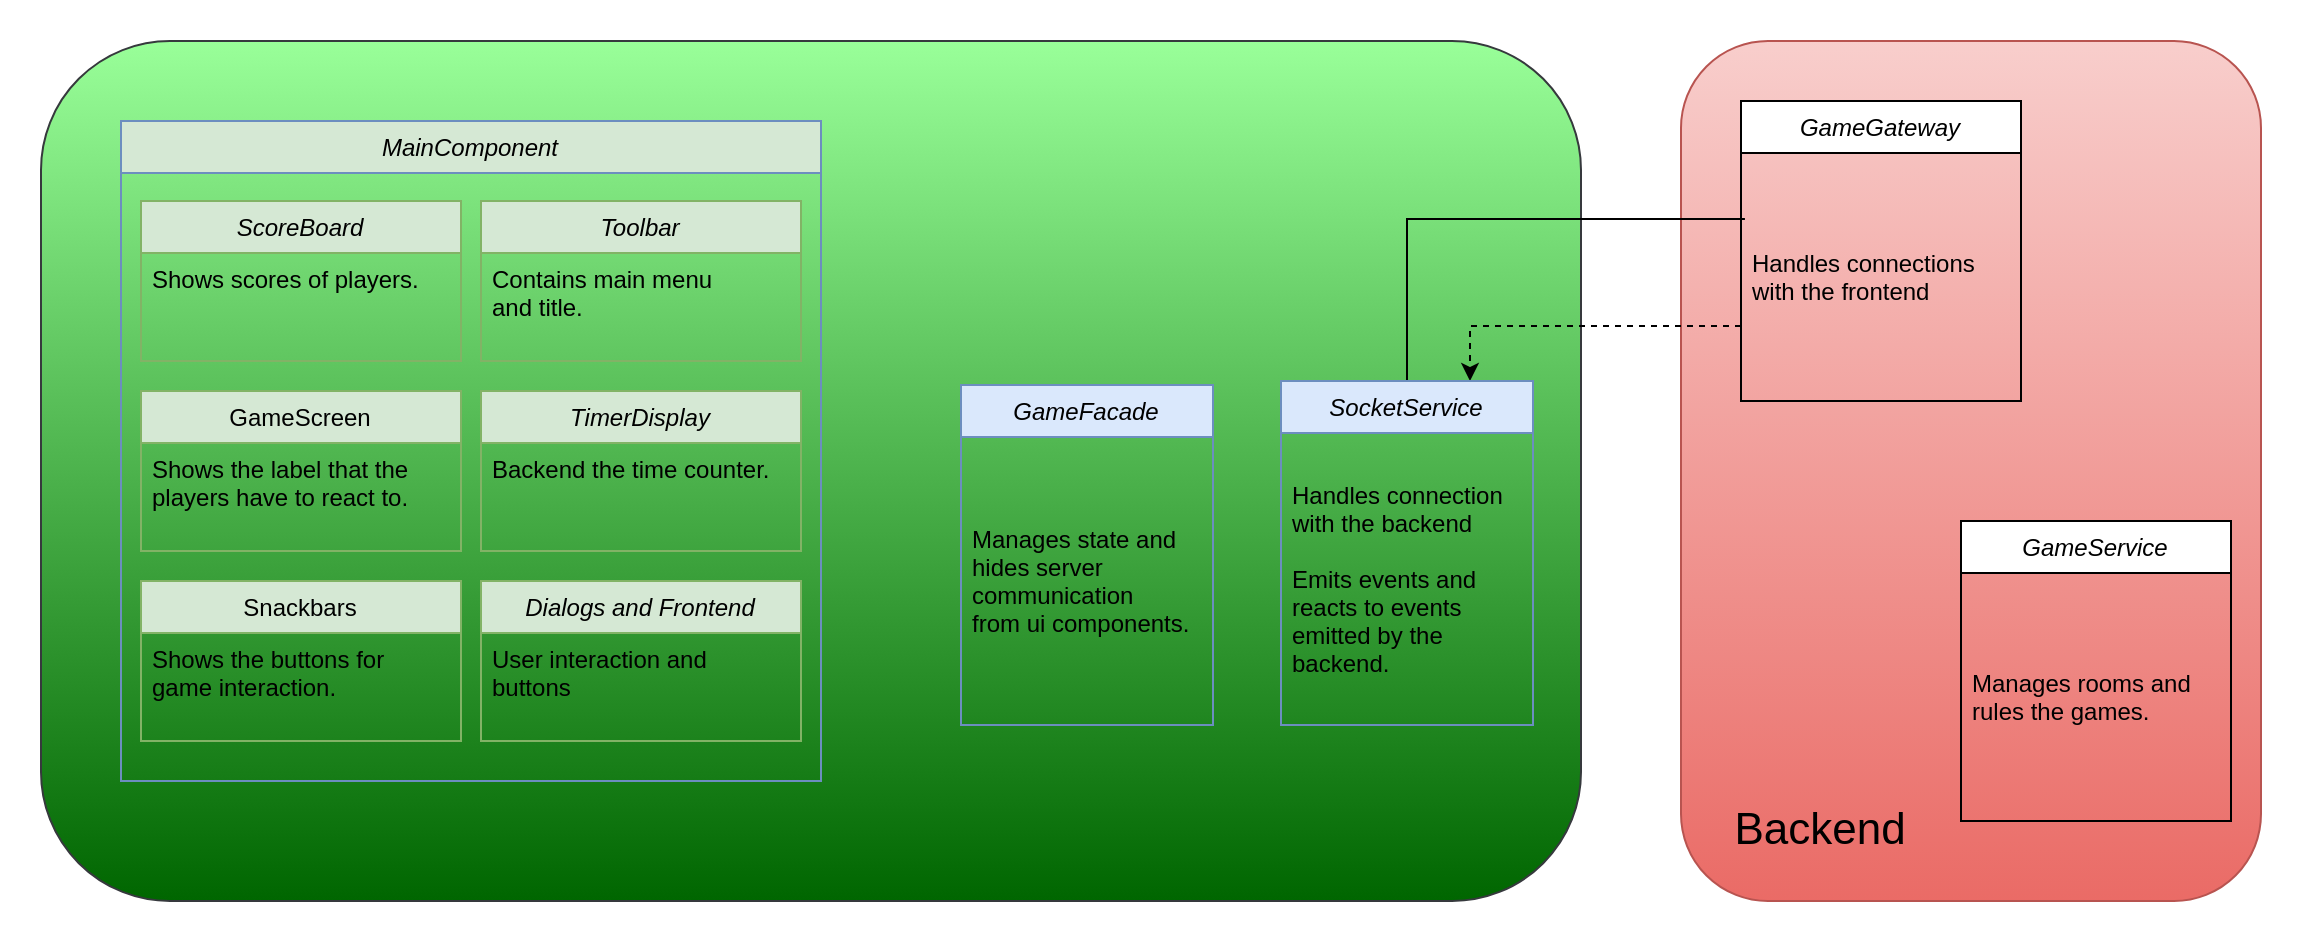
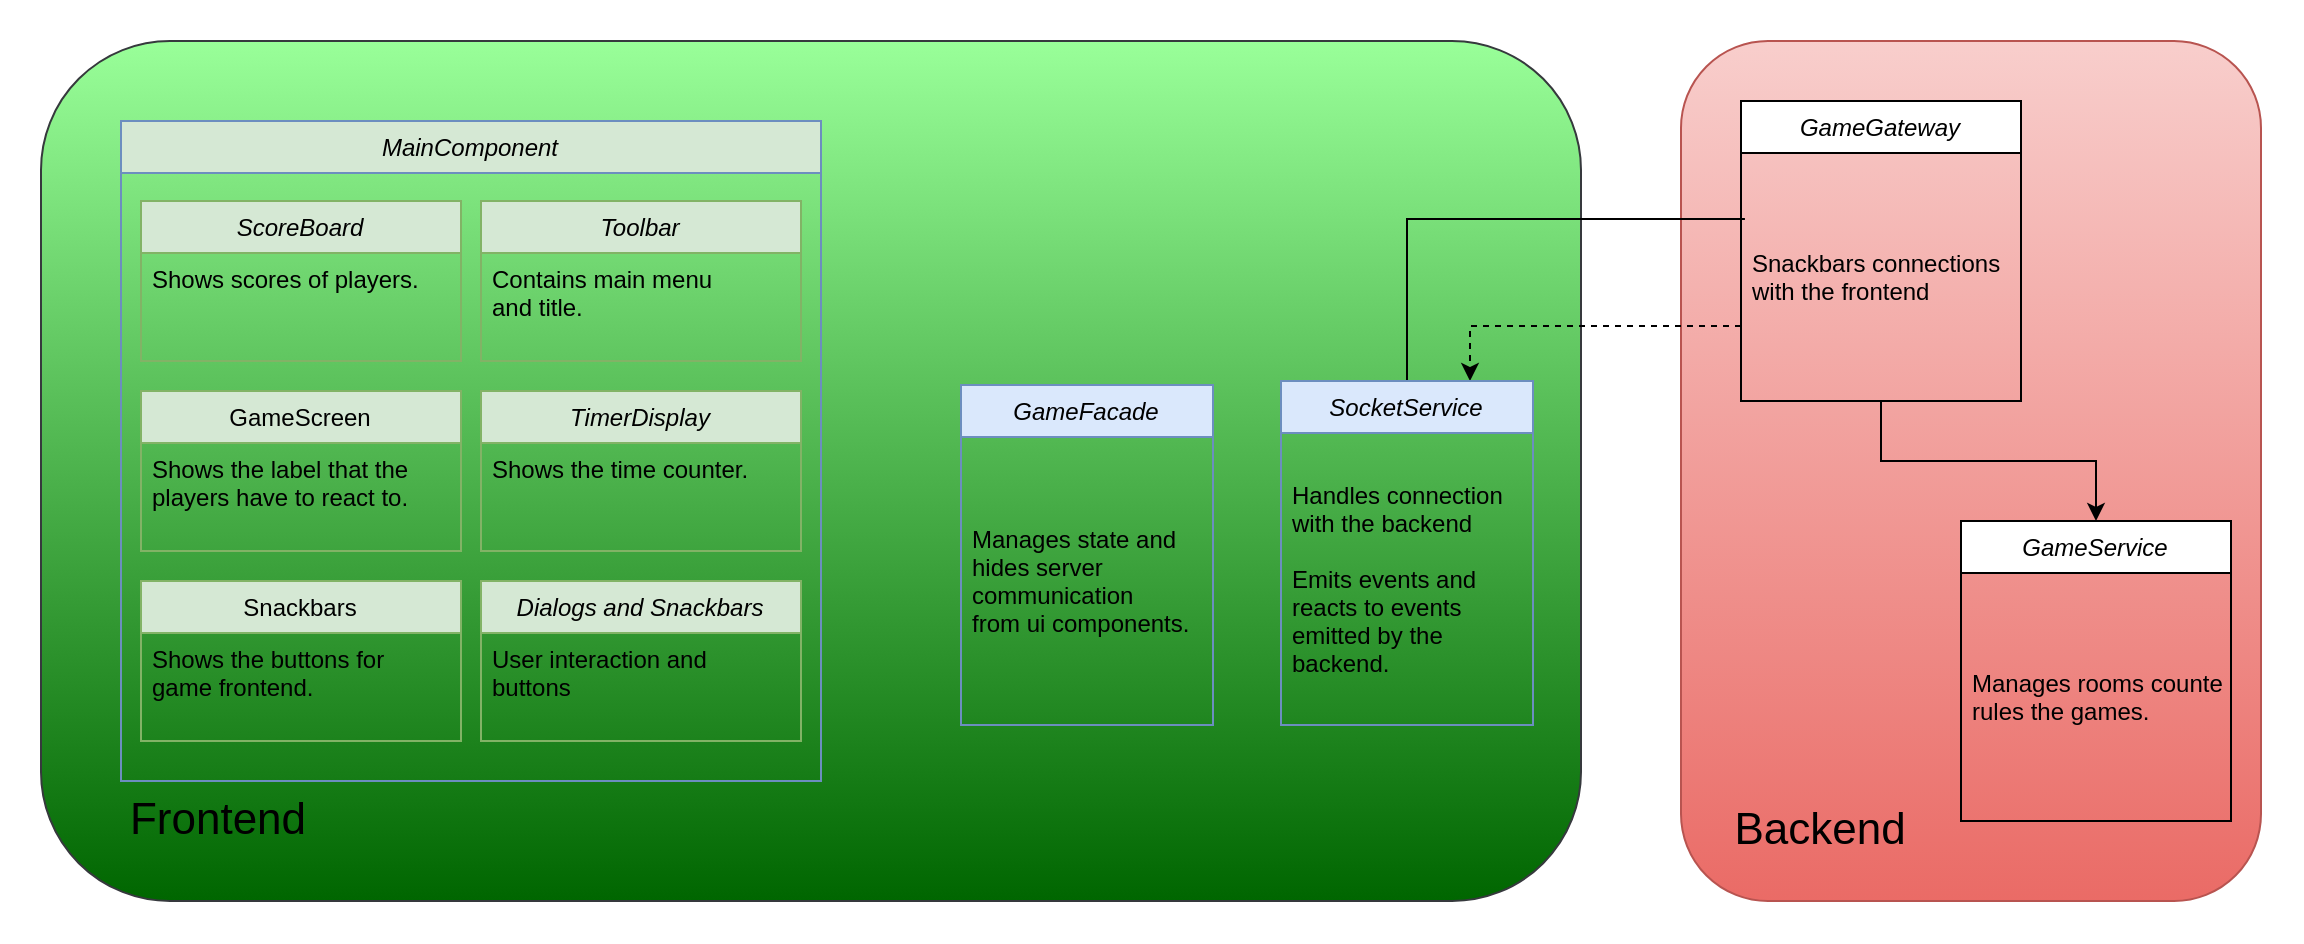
node "Handles connections with the frontend": label "Handles connections with the frontend" -> "Snackbars connections with the frontend"
edge "GameGateway" -> "GameService": added
node "Backend the time counter.": label "Backend the time counter." -> "Shows the time counter."
node "Dialogs and Frontend": label "Dialogs and Frontend" -> "Dialogs and Snackbars"
node "Shows the buttons for game interaction.": label "Shows the buttons for game interaction." -> "Shows the buttons for game frontend."
node "Manages rooms and rules the games.": label "Manages rooms and rules the games." -> "Manages rooms counter rules the games."
node "Frontend": added
